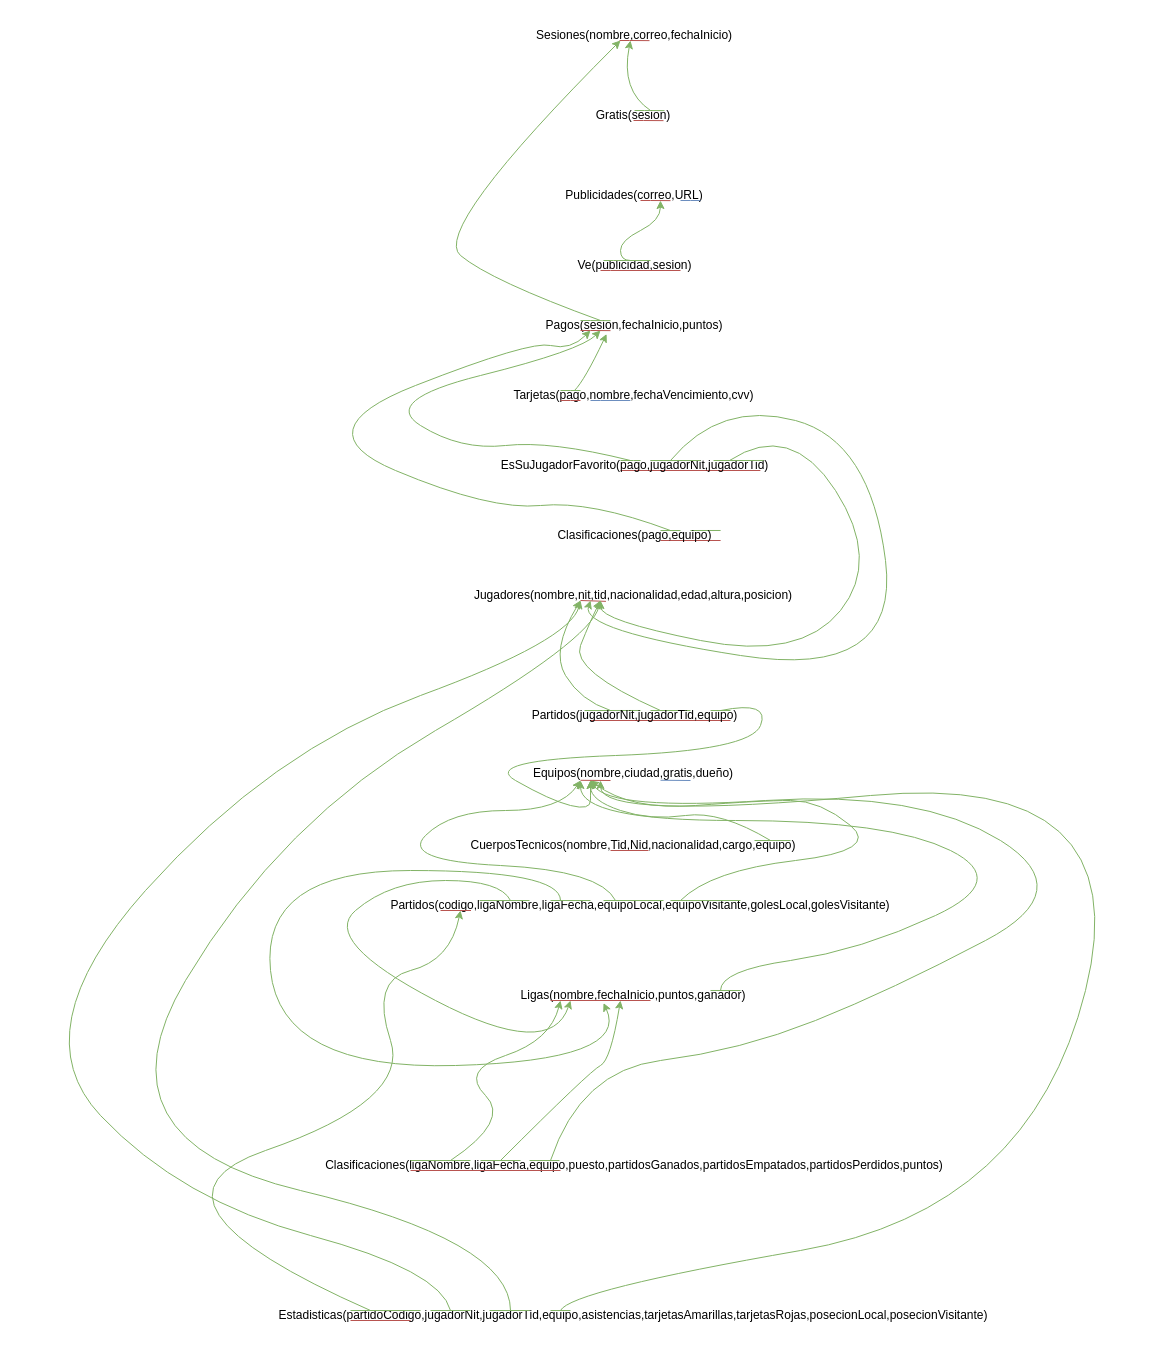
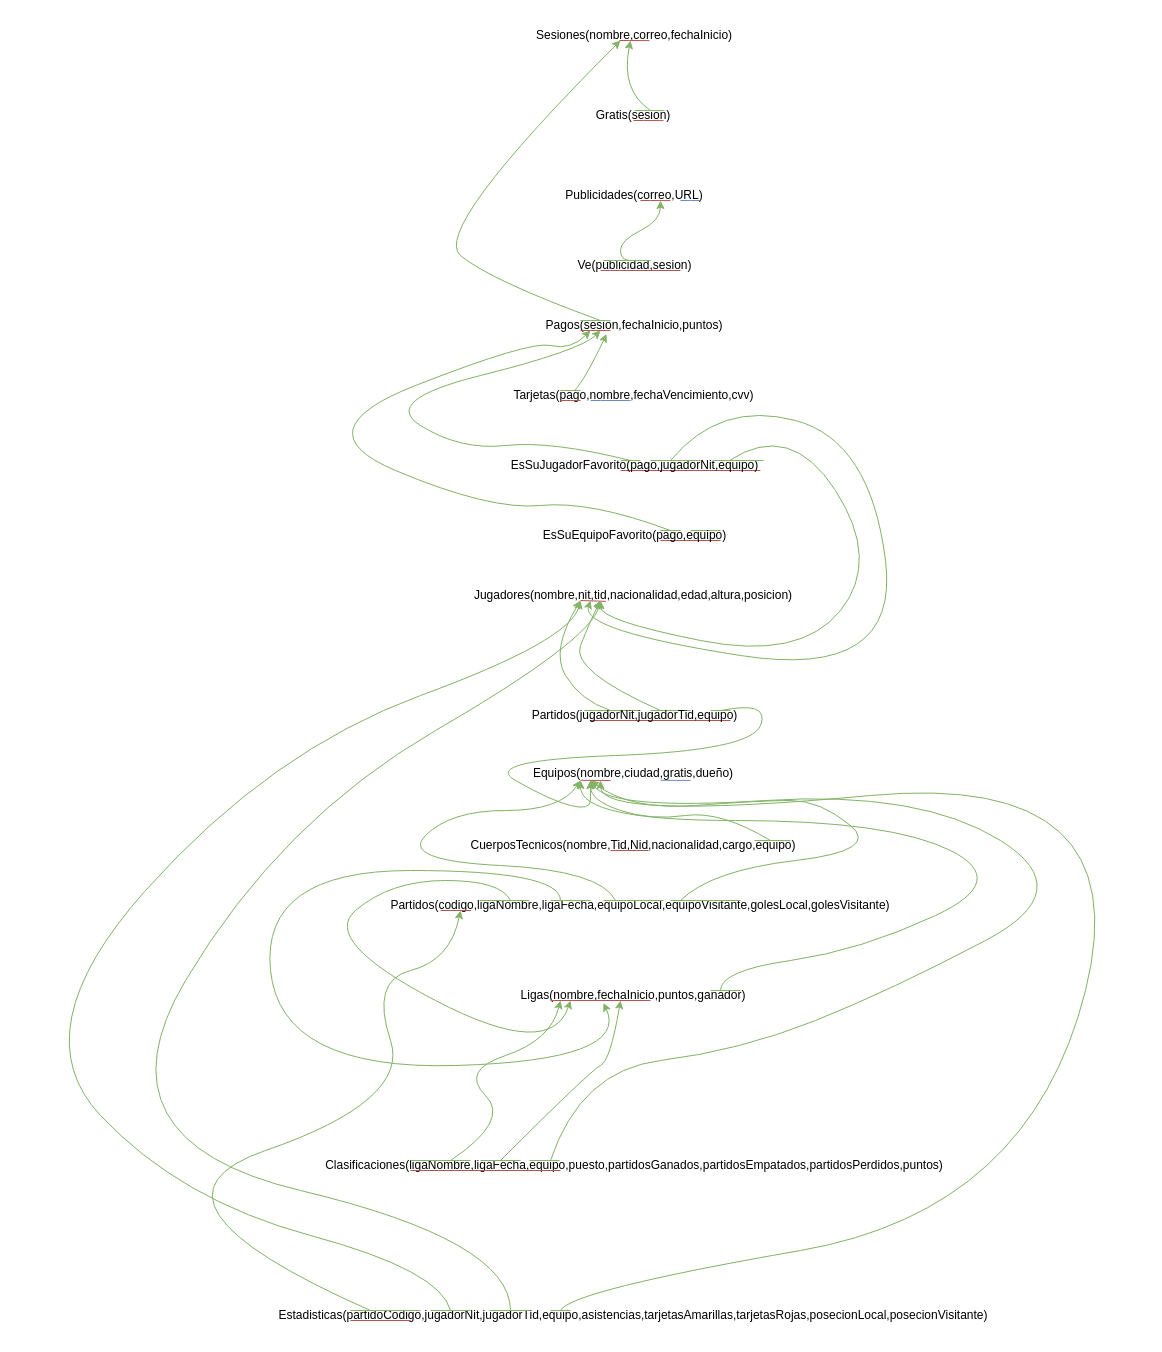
node "EsSuJugadorFavorito(pago,jugadorNit,jugadorTid)": label "EsSuJugadorFavorito(pago,jugadorNit,jugadorTid)" -> "EsSuJugadorFavorito(pago,jugadorNit,equipo)"
node "Clasificaciones(pago,equipo)": label "Clasificaciones(pago,equipo)" -> "EsSuEquipoFavorito(pago,equipo)"
